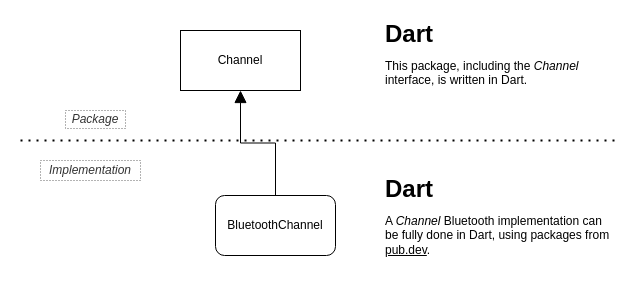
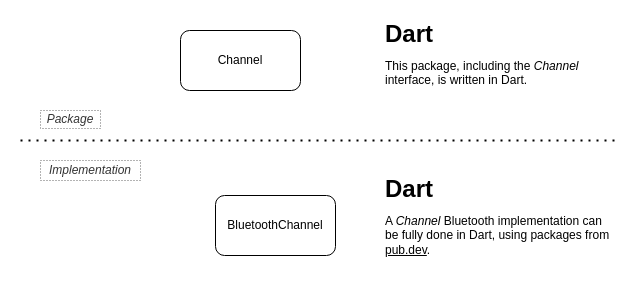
node "Channel": shape rectangle -> rounded rectangle
node "Package": moved (96, 120) -> (71, 120)
edge "BluetoothChannel" -> "Channel": removed
